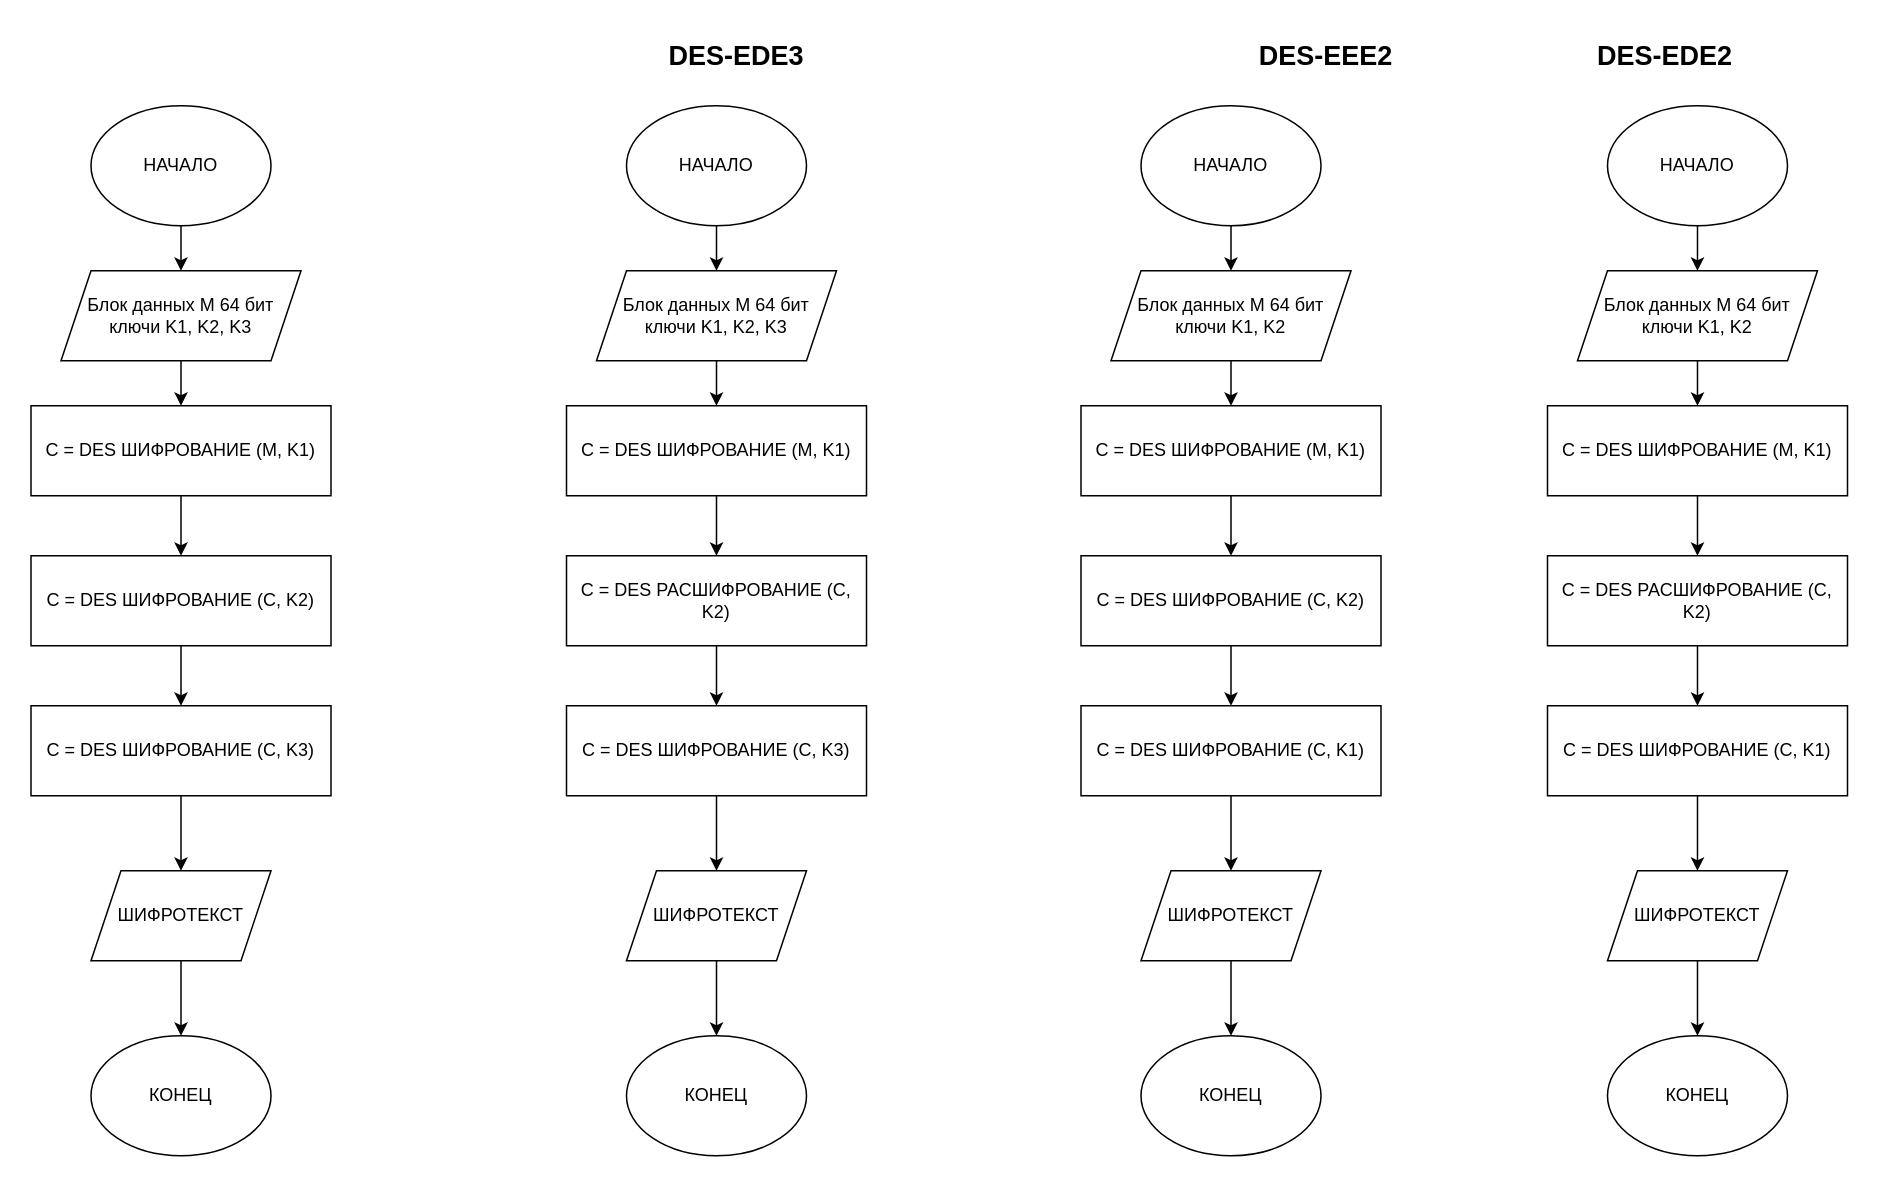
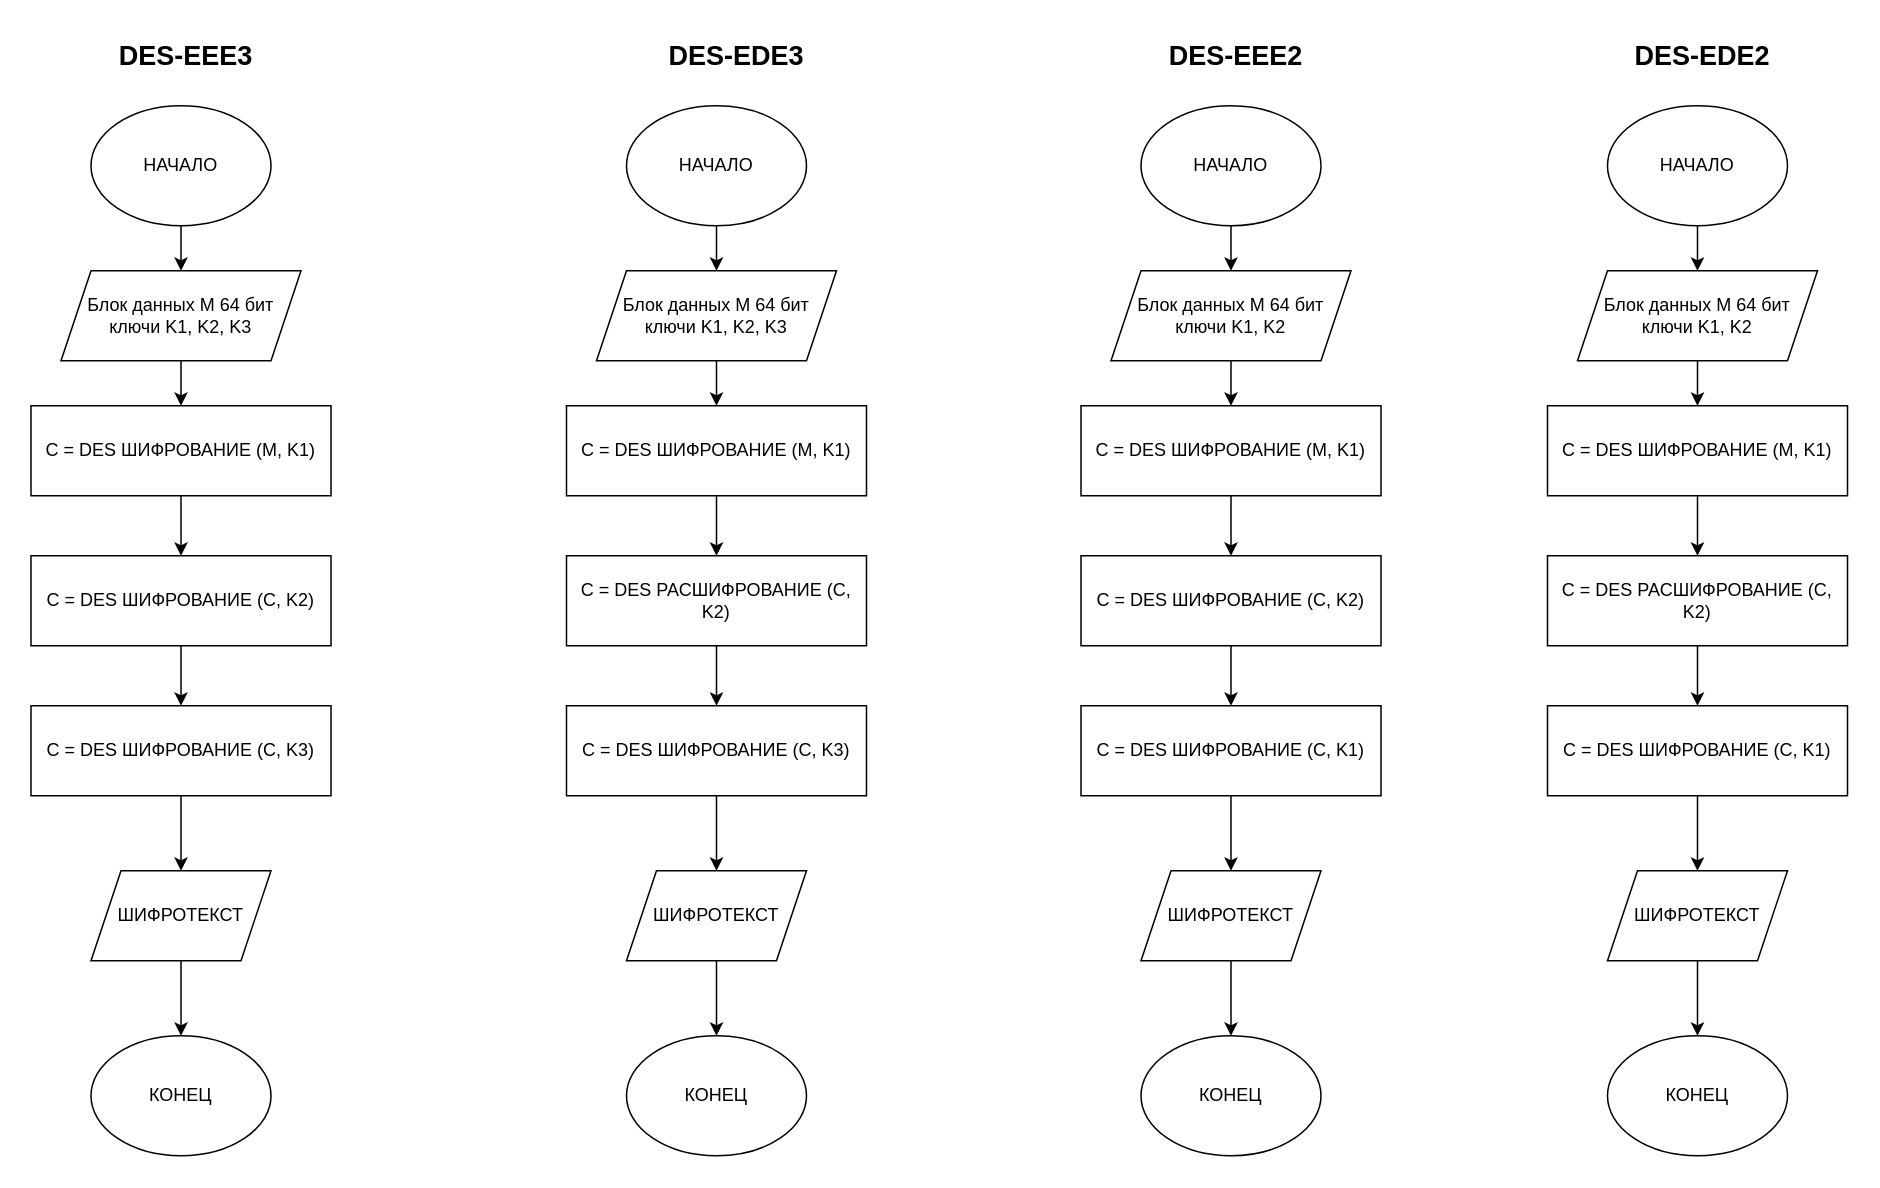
node "DES-EEE3": added
node "DES-EEE2": moved (1325, 56) -> (1235, 56)
node "DES-EDE2": moved (1664, 56) -> (1702, 56)
